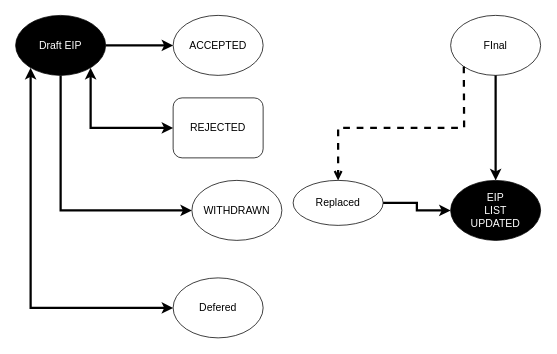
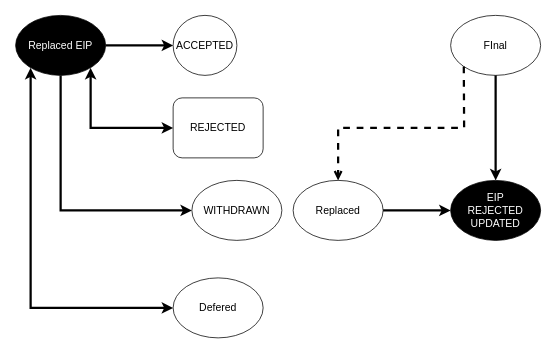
node "Draft EIP": label "Draft EIP" -> "Replaced EIP"
node "ACCEPTED": size 90x60 -> 64x60
node "Replaced": size 90x45 -> 90x60
node "EIP LIST UPDATED": label "EIP LIST UPDATED" -> "EIP REJECTED UPDATED"
